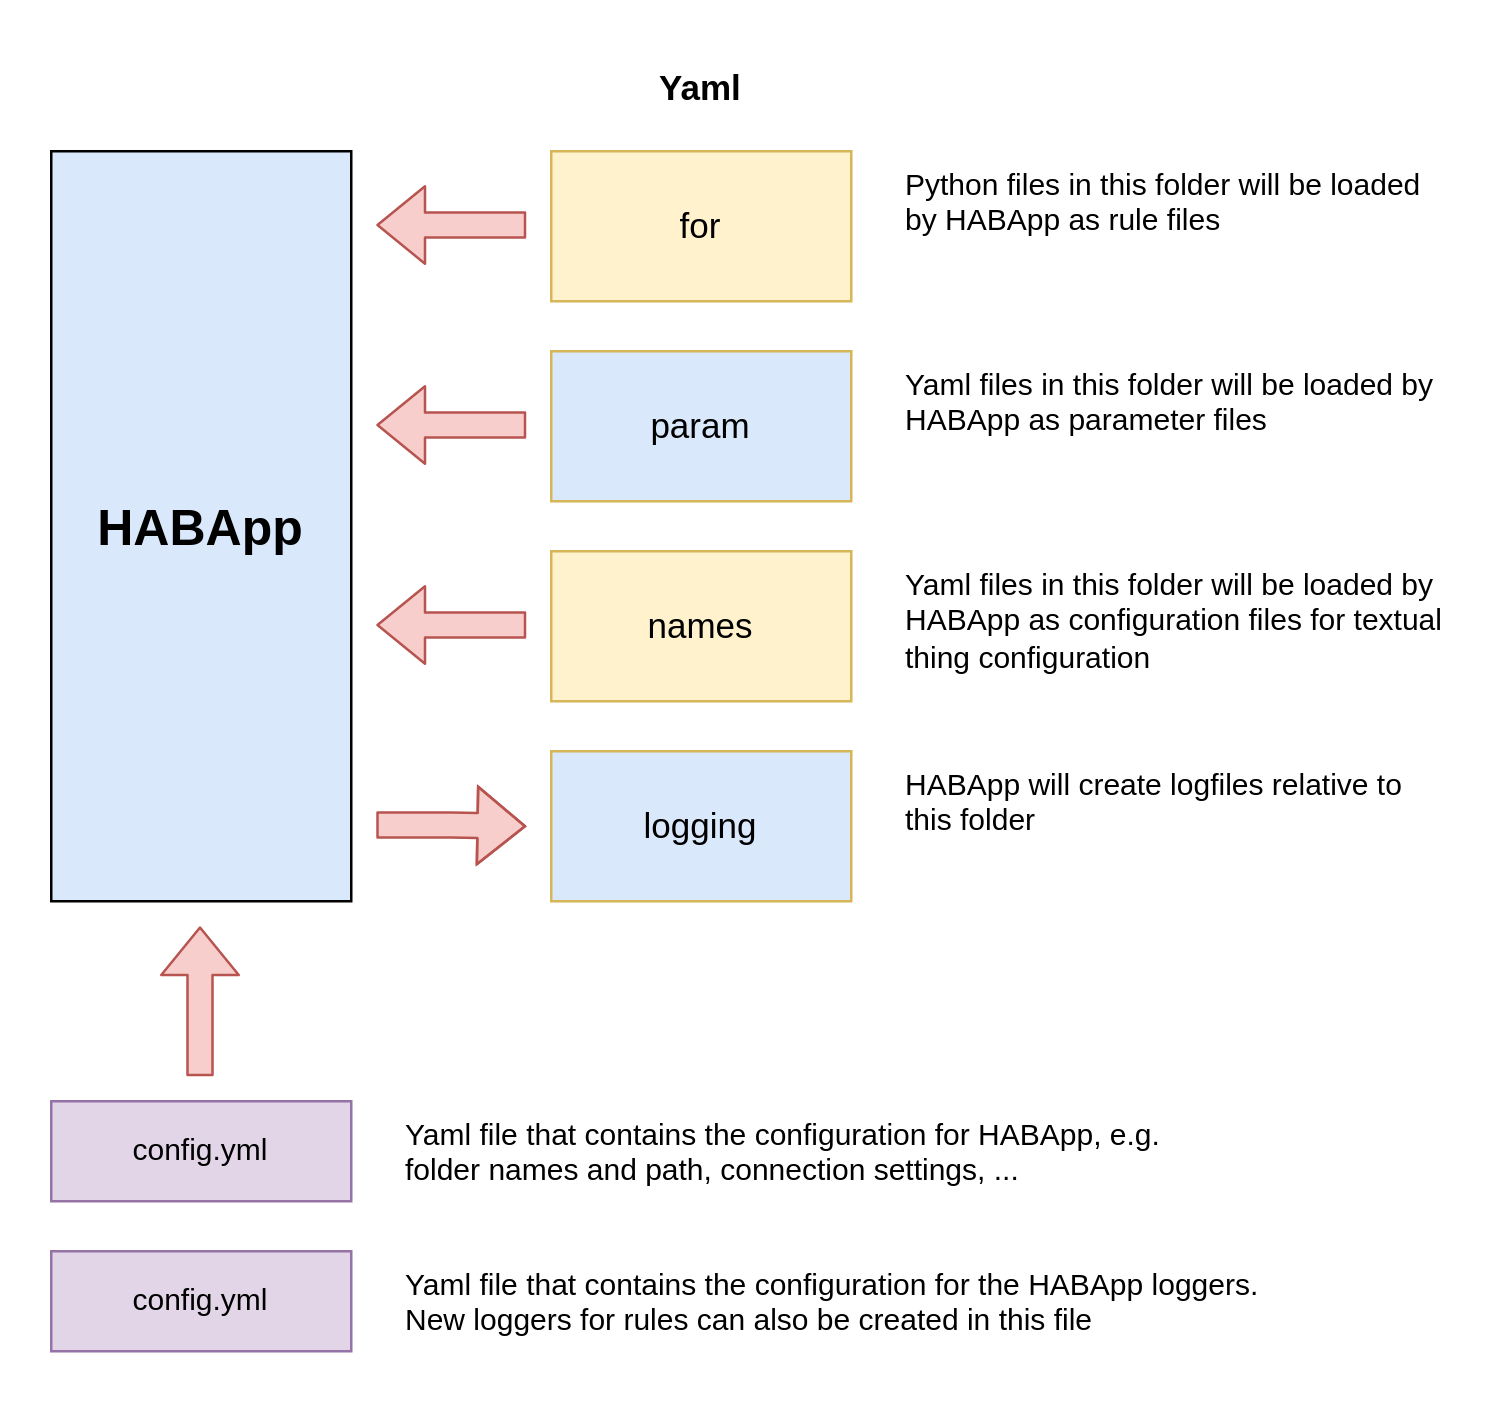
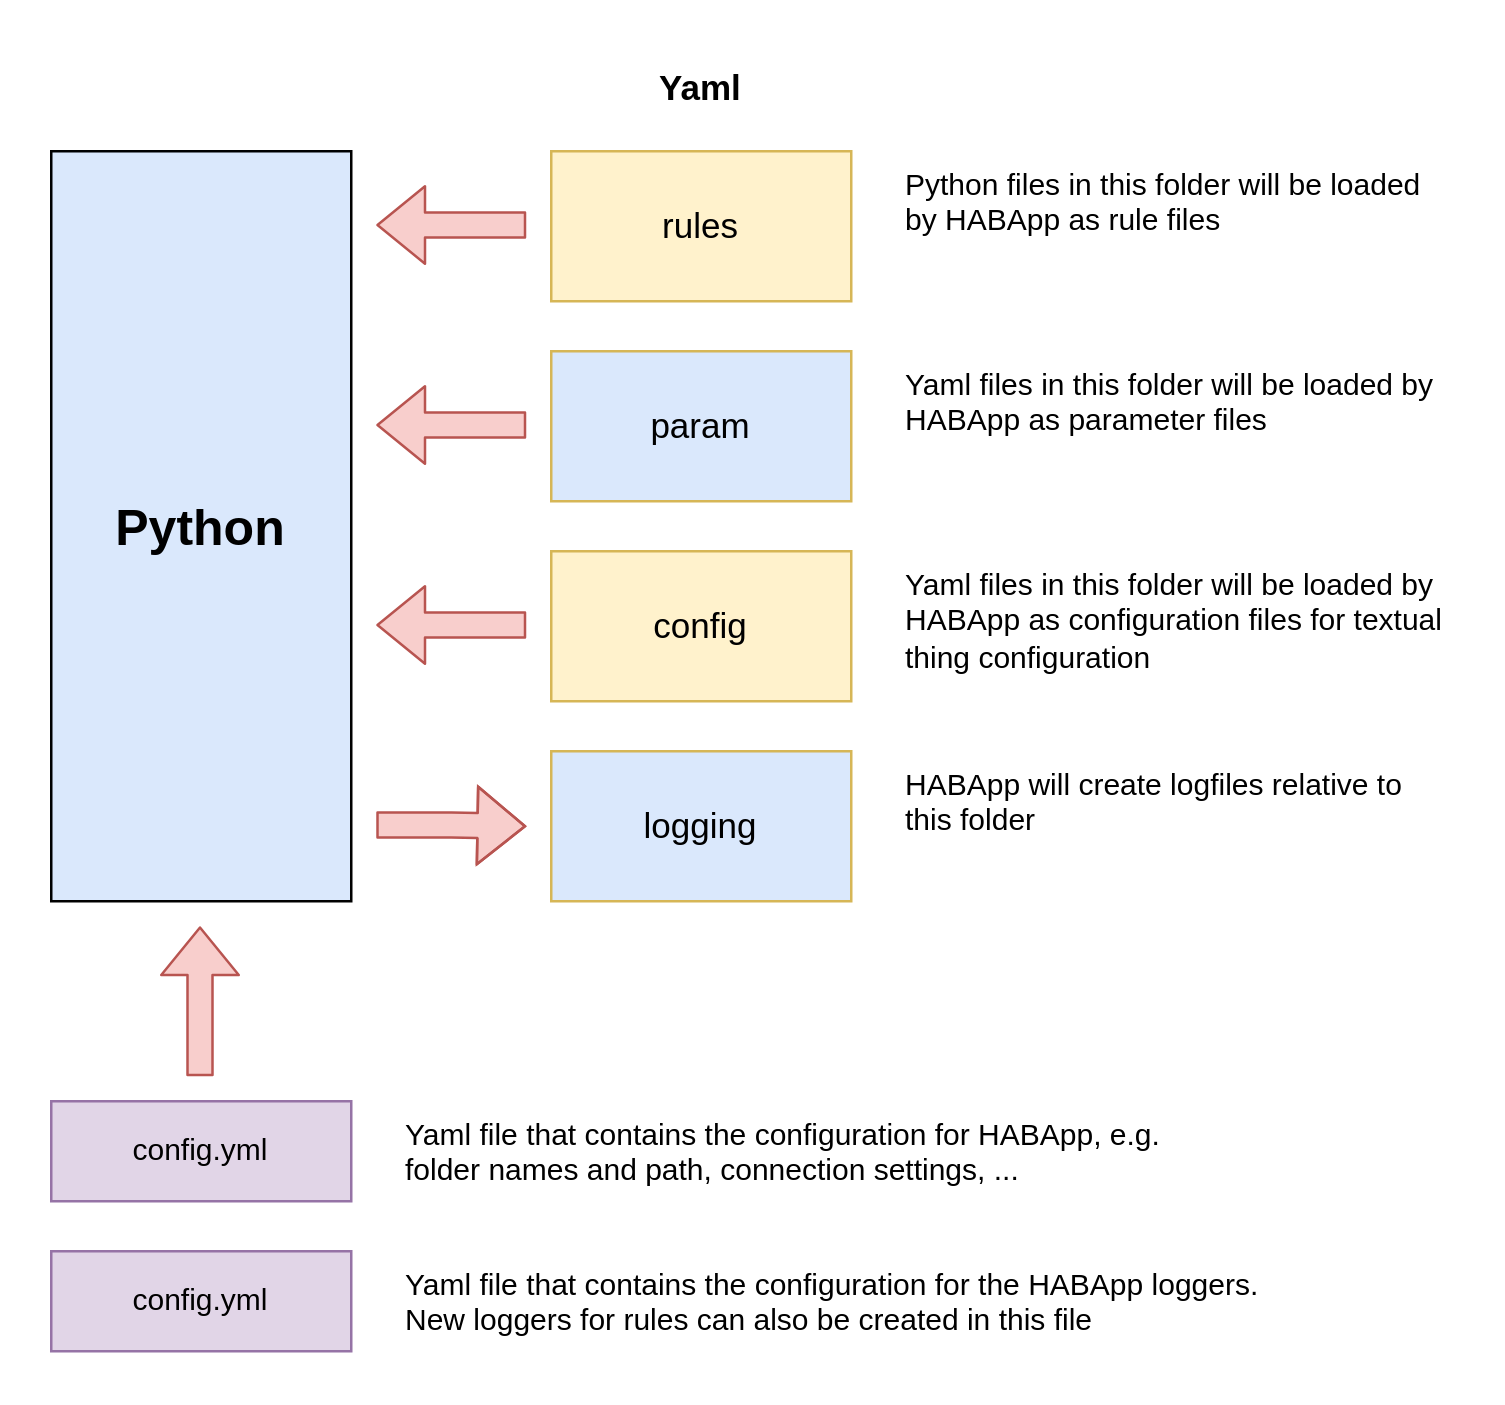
node "for": label "for" -> "rules"
node "HABApp": label "HABApp" -> "Python"
node "names": label "names" -> "config"
